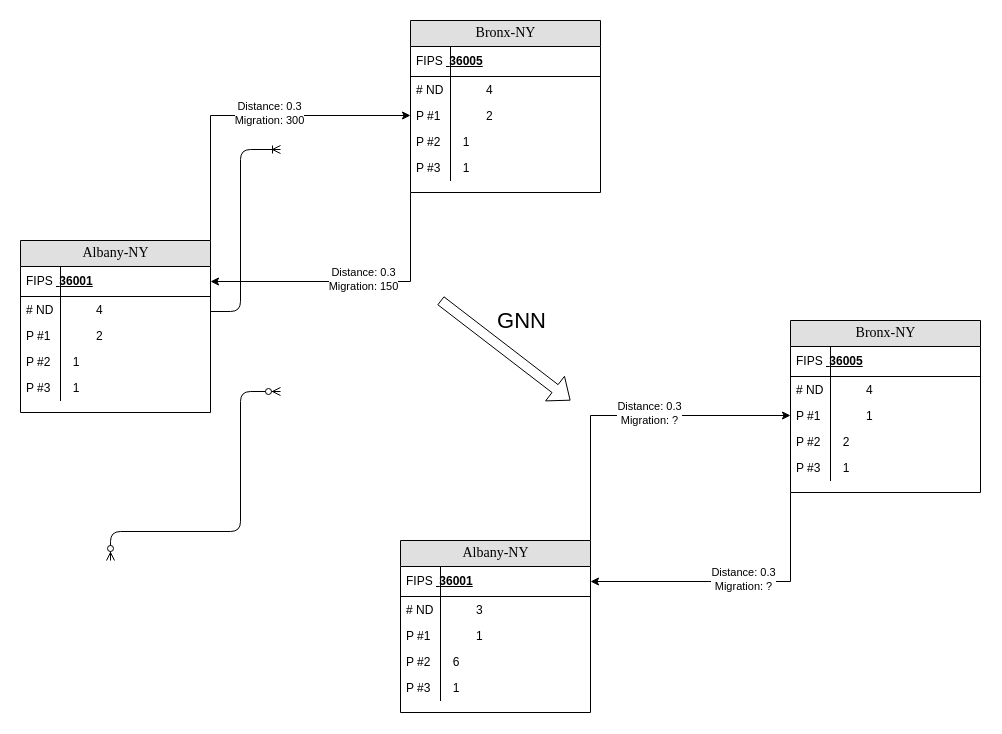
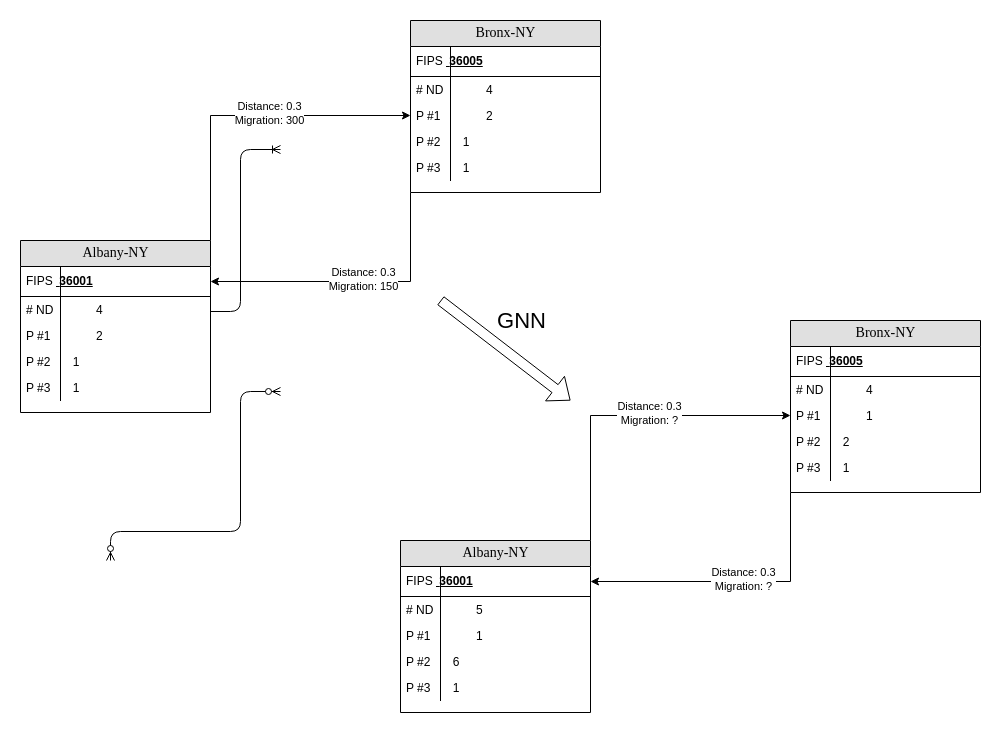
node "3": label "3" -> "5"
